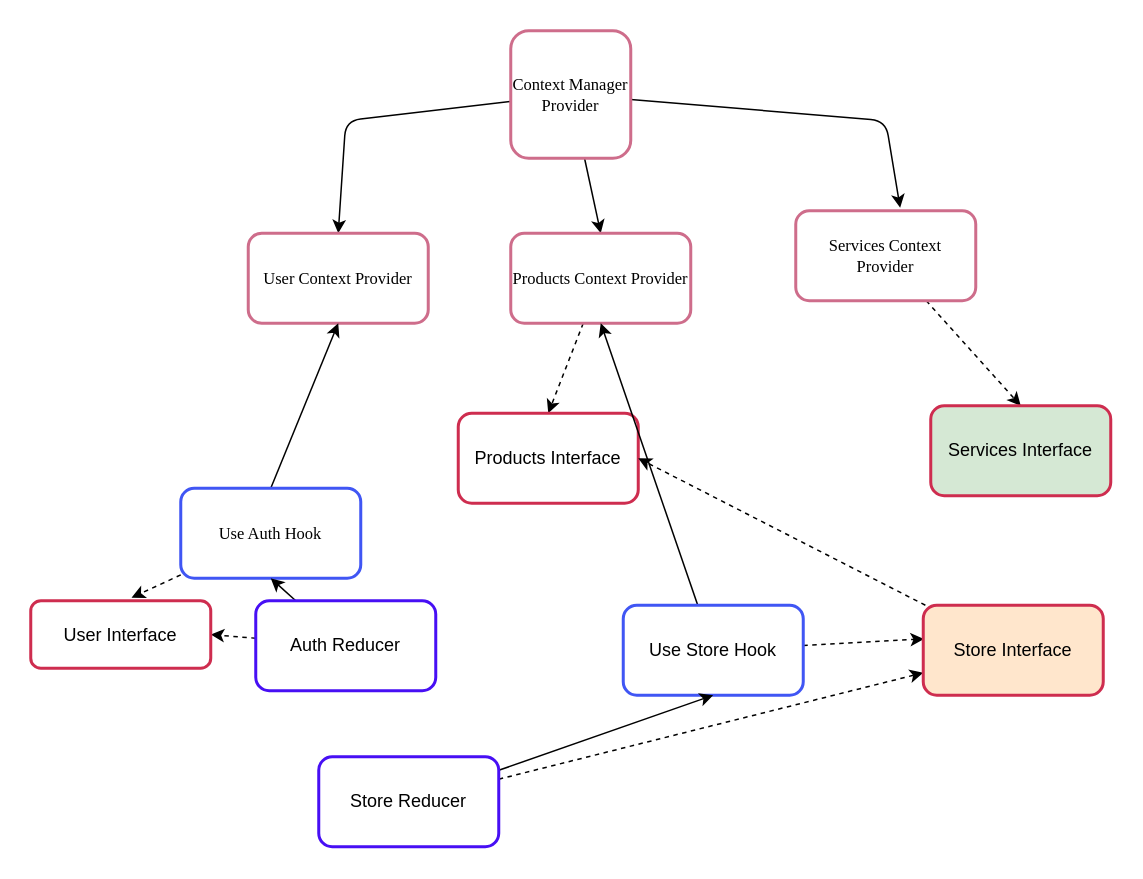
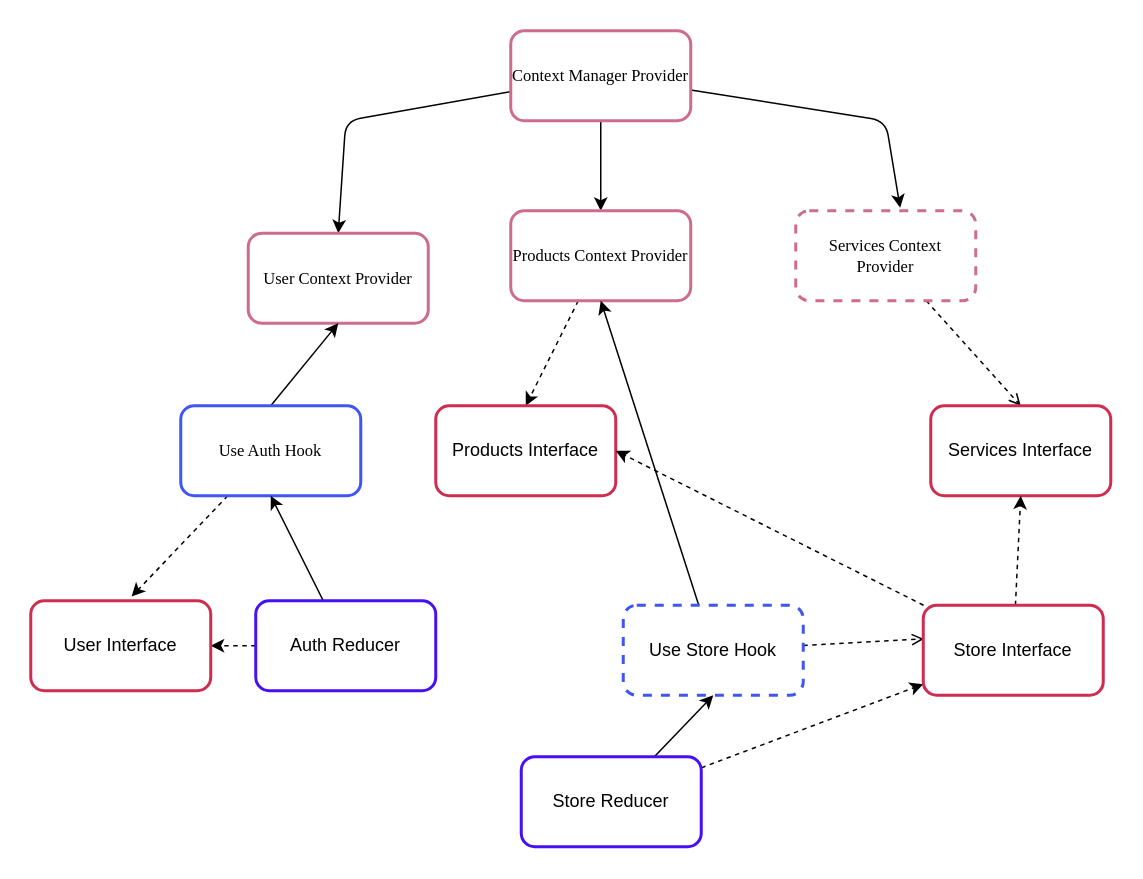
node "Context Manager Provider": size 120x128 -> 180x90
node "Services Context Provider": style solid -> dashed
node "Products Context Provider": moved (601, 278) -> (601, 256)
edge "Services Context Provider" -> "Services Interface": arrowhead classic -> open
node "Services Interface": fillcolor #d5e8d4 -> #ffffff
node "Products Interface": moved (548, 458) -> (526, 451)
node "Use Auth Hook": moved (271, 533) -> (271, 451)
edge "Store Interface" -> "Services Interface": added
node "User Interface": size 180x68 -> 180x90
edge "Use Store Hook" -> "Store Interface": arrowhead classic -> open
node "Use Store Hook": style solid -> dashed
node "Store Interface": fillcolor #ffe6cc -> #ffffff
node "Store Reducer": moved (409, 802) -> (611, 802)
